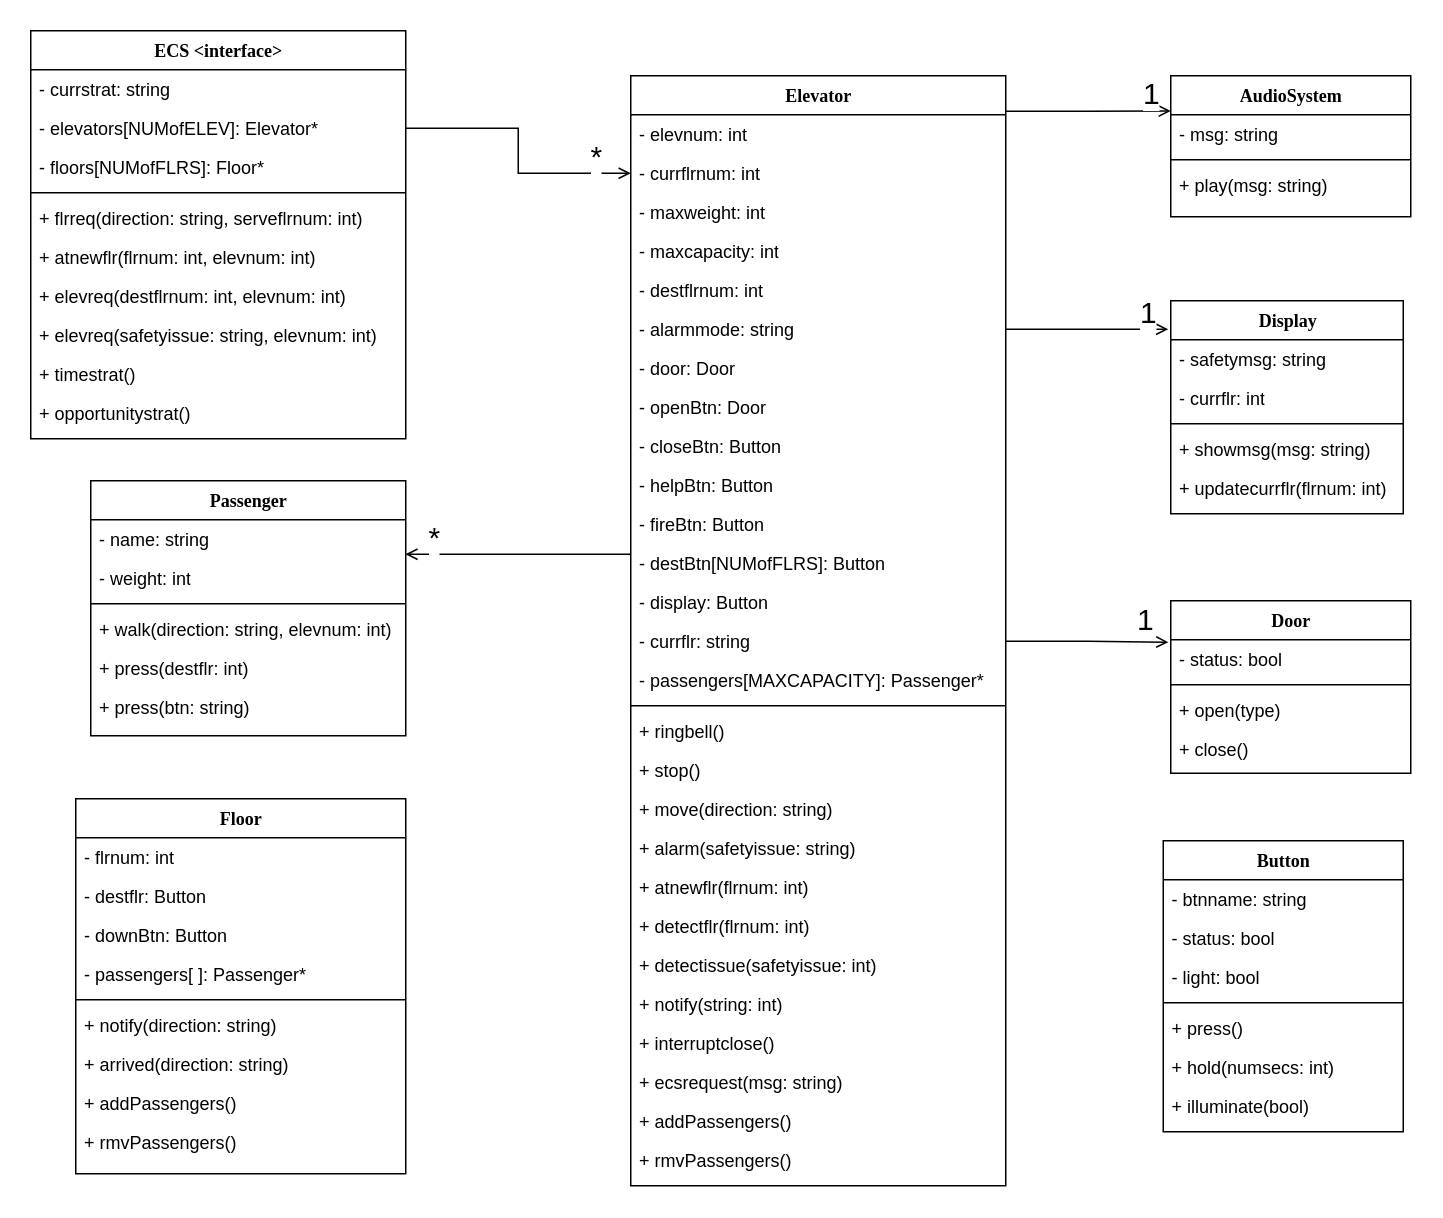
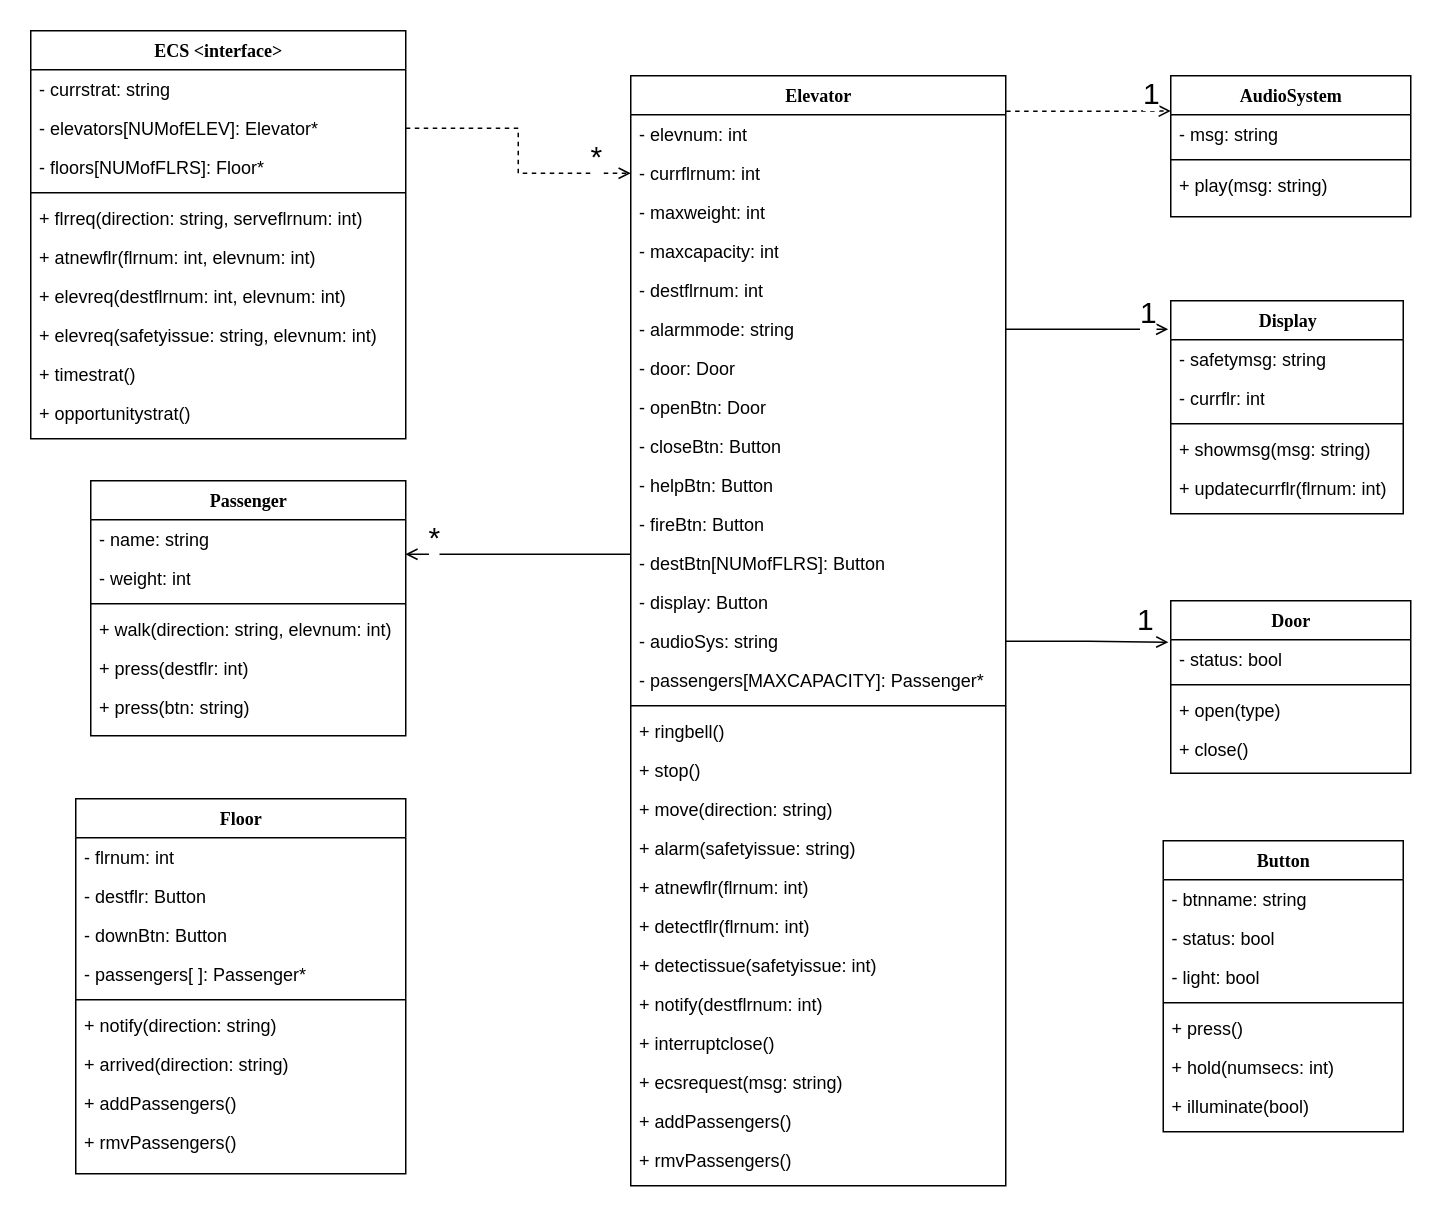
edge "Elevator" -> "AudioSystem": style solid -> dashed
edge "- elevators[NUMofELEV]: Elevator*" -> "- currflrnum: int": style solid -> dashed
node "- currflr: string": label "- currflr: string" -> "- audioSys: string"
node "+ notify(string: int)": label "+ notify(string: int)" -> "+ notify(destflrnum: int)"
